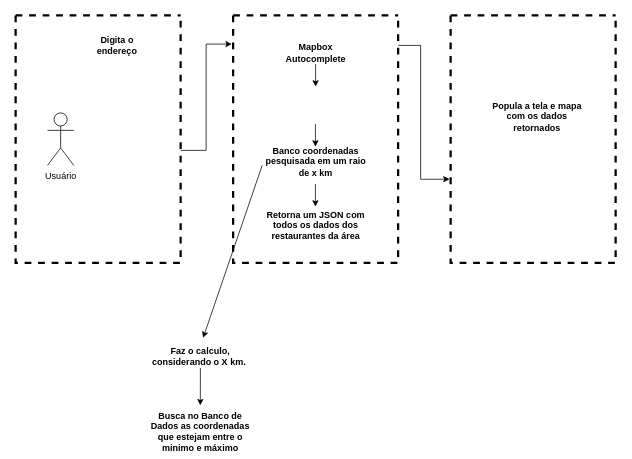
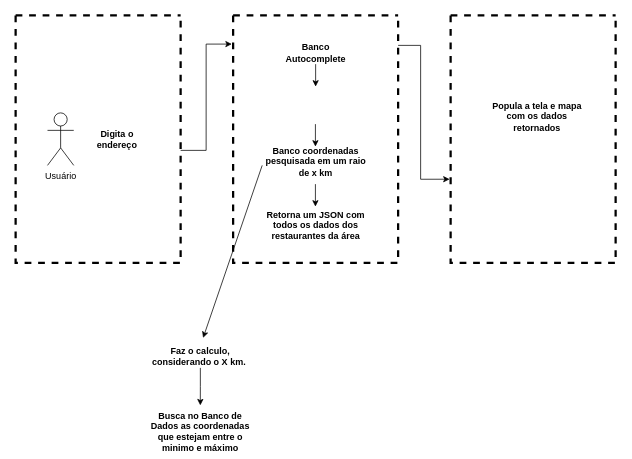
node "Digita o endereço": moved (117, 45) -> (117, 139)
node "Mapbox Autocomplete": label "Mapbox Autocomplete" -> "Banco Autocomplete"
